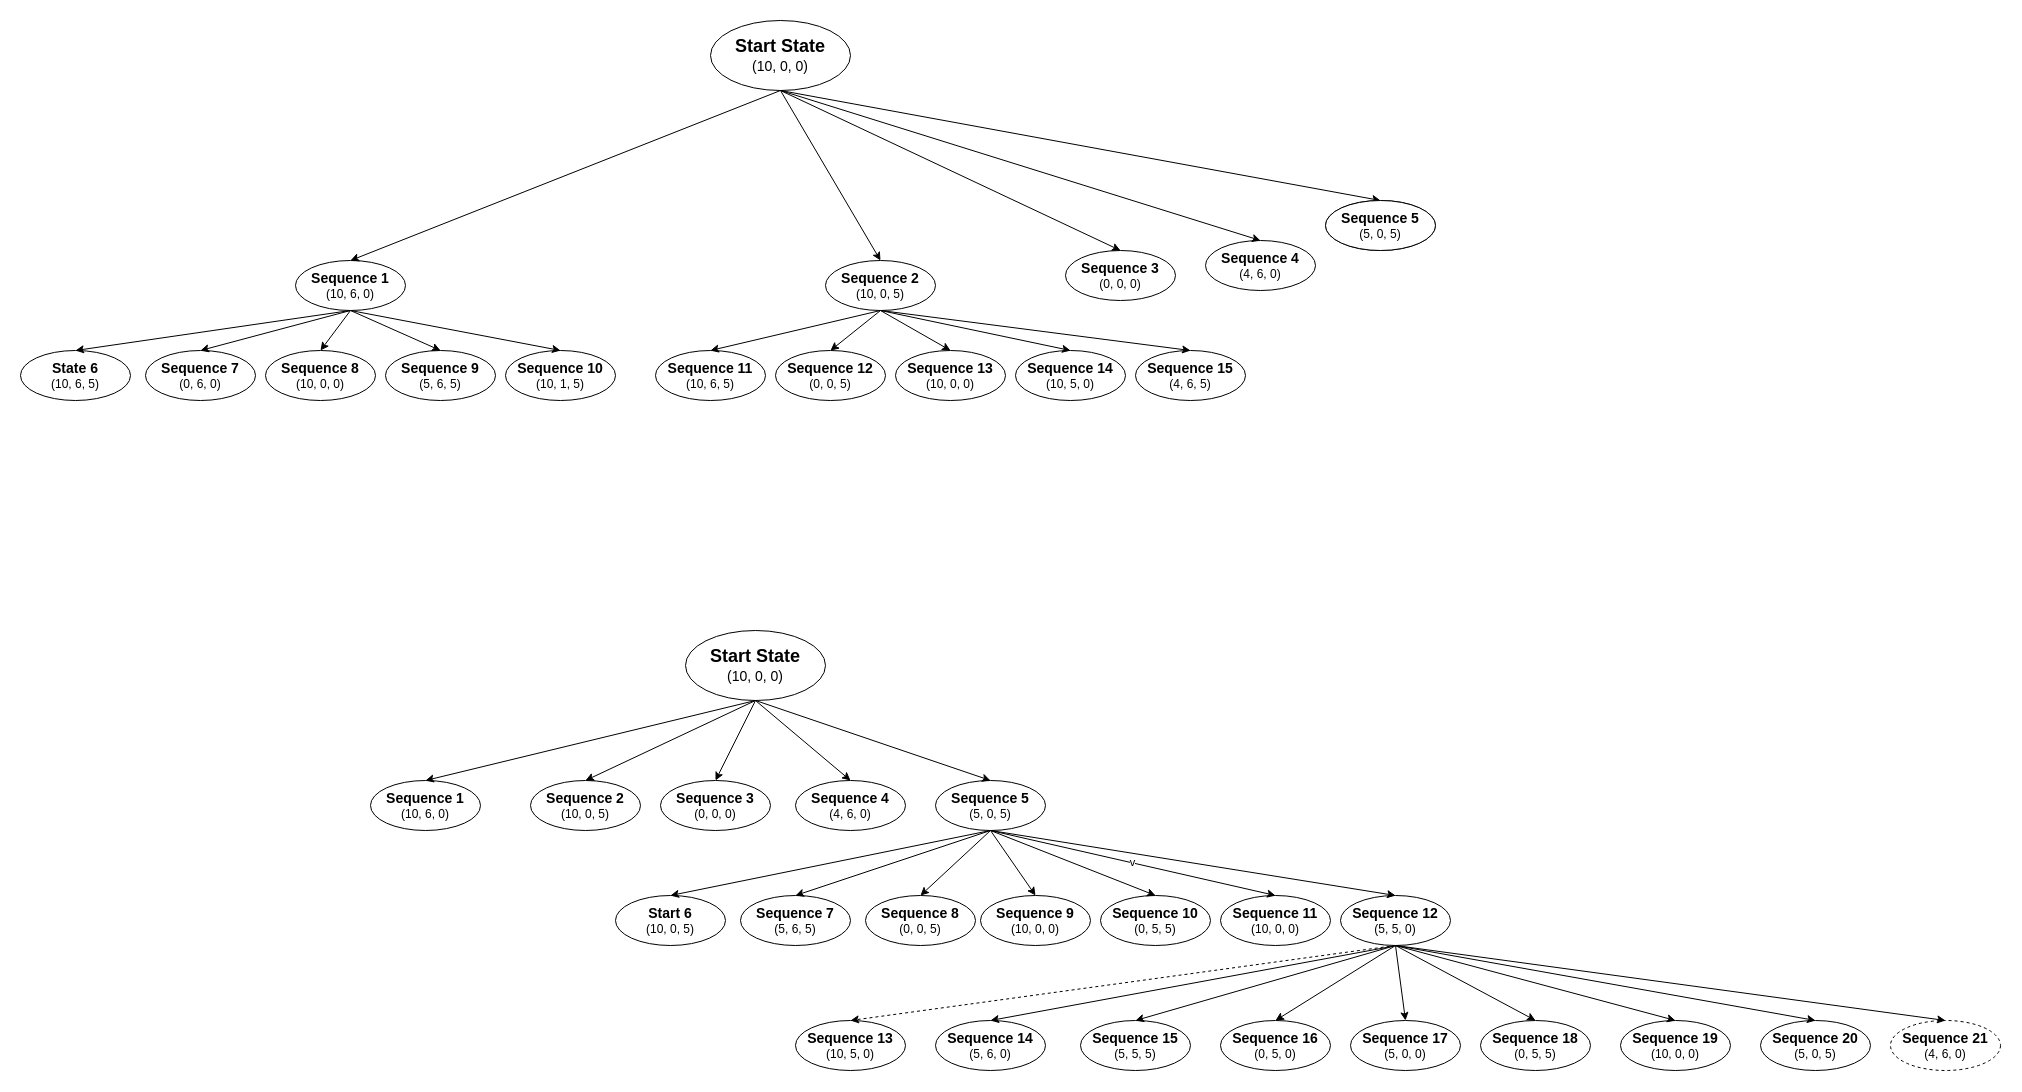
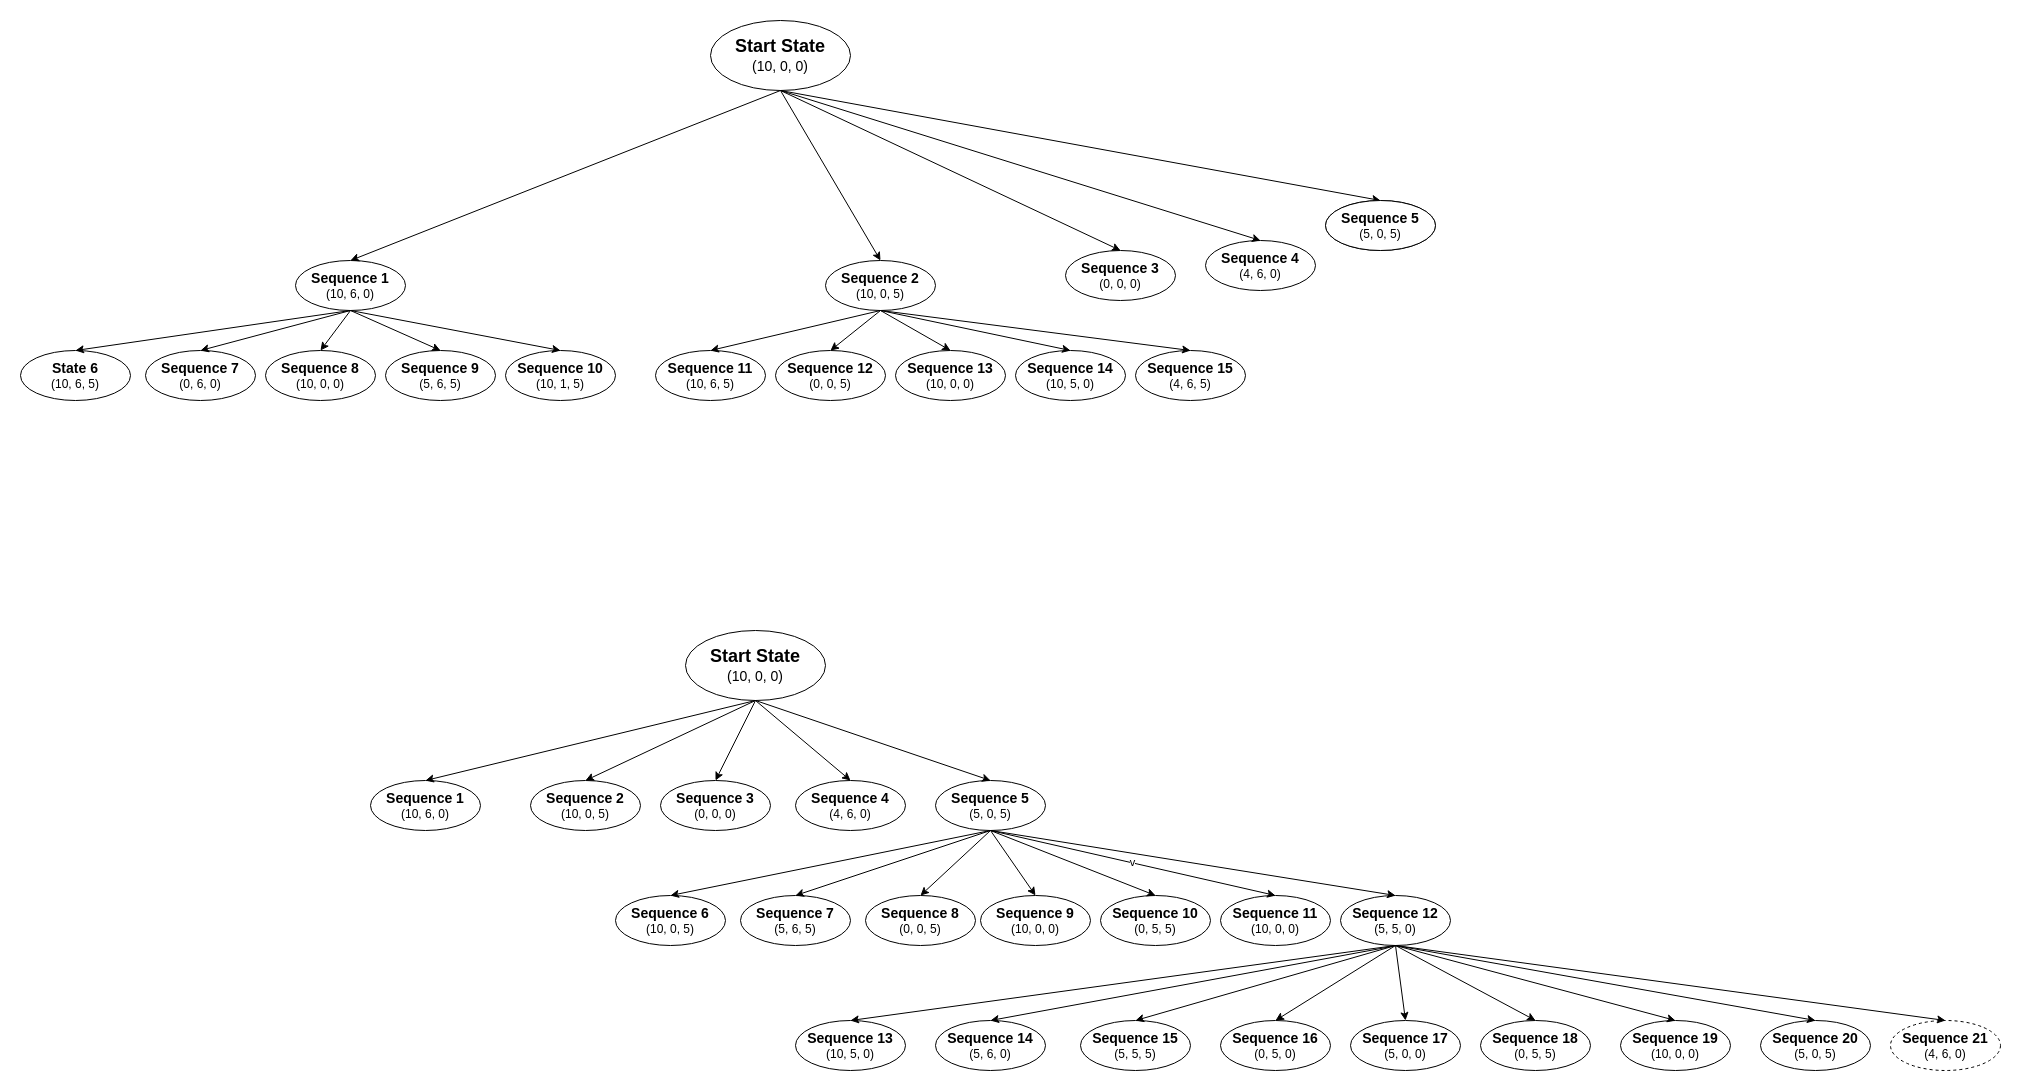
node "Start 6 (10, 0, 5)": label "Start 6 (10, 0, 5)" -> "Sequence 6 (10, 0, 5)"
edge "Sequence 12 (5, 5, 0)" -> "Sequence 13 (10, 5, 0)": style dashed -> solid
